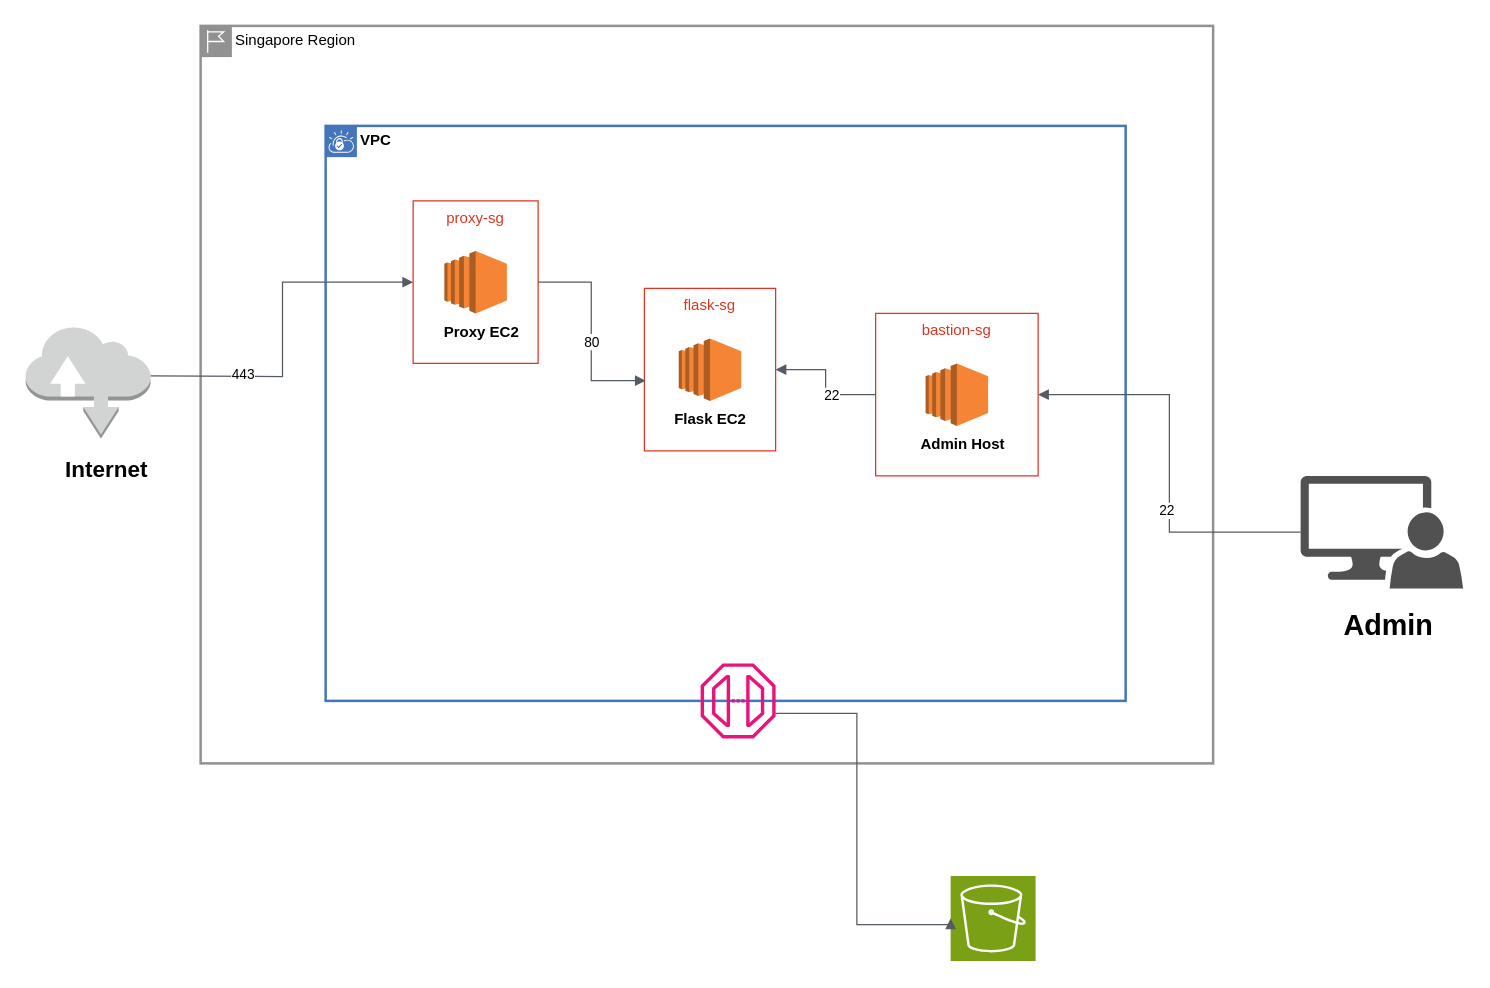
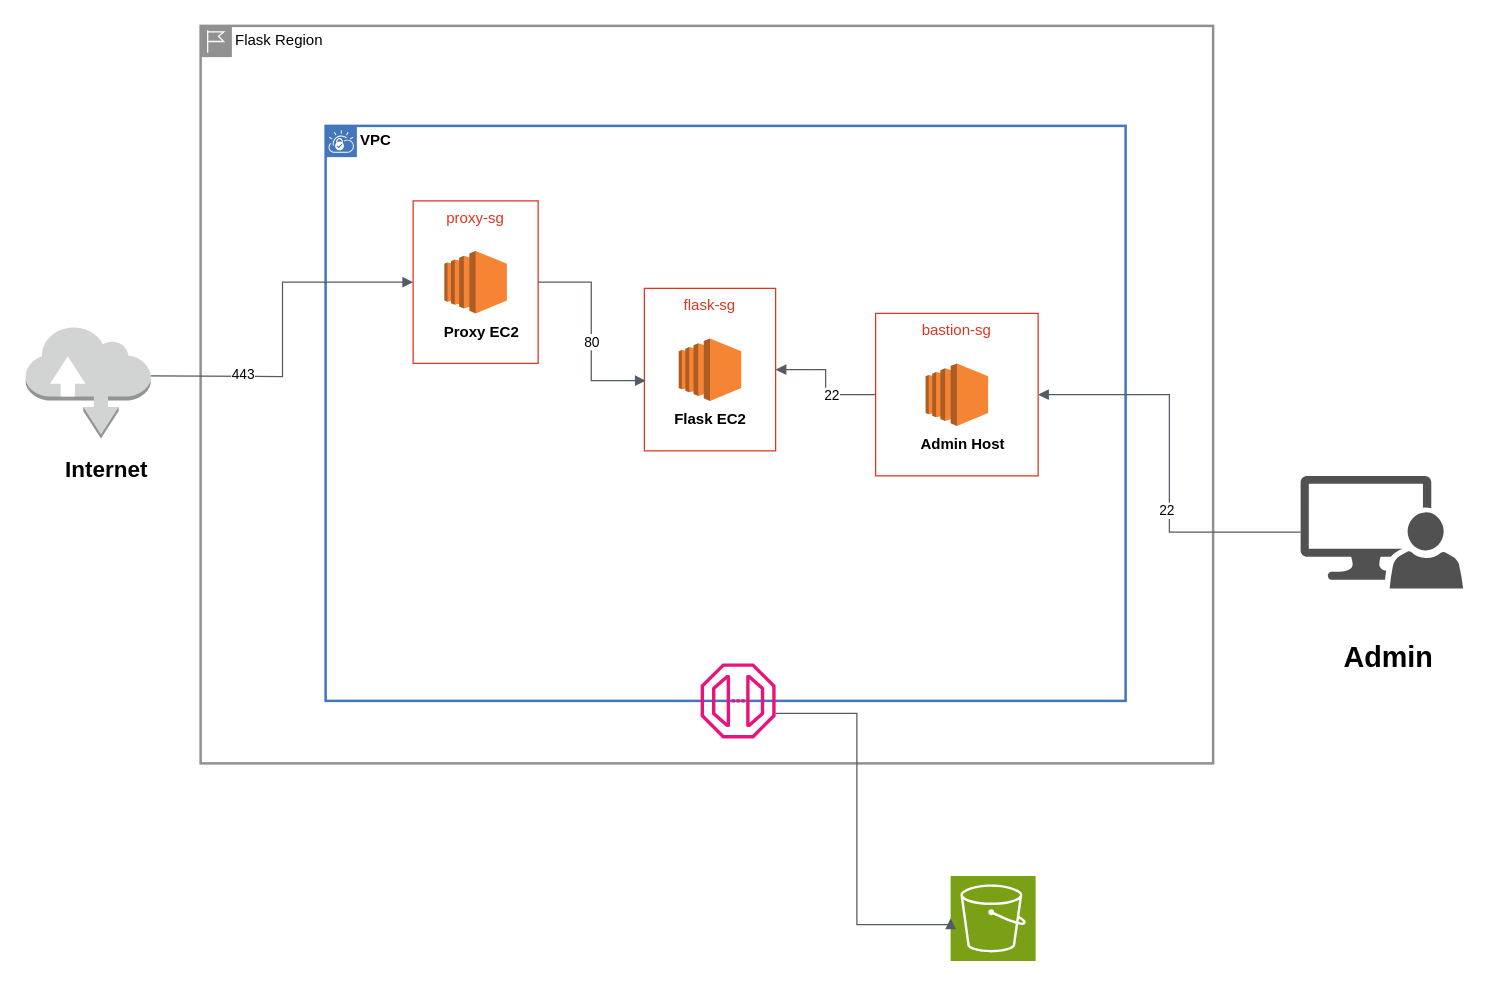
node "Singapore Region": label "Singapore Region" -> "Flask Region"
node "Admin": moved (1388, 626) -> (1388, 657)
